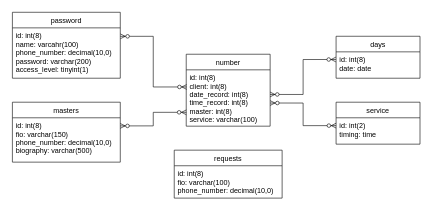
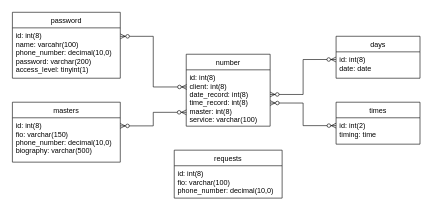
node "service": label "service" -> "times"
